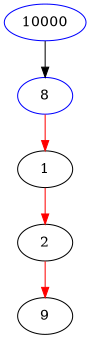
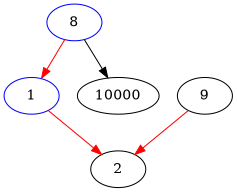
node "10000": color blue -> black
edge "10000" -> "8": reversed
node "1": color black -> blue
edge "2" -> "9": reversed
